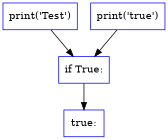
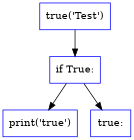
node "print('Test')": label "print('Test')" -> "true('Test')"
edge "print('true')" -> "if True:": reversed
